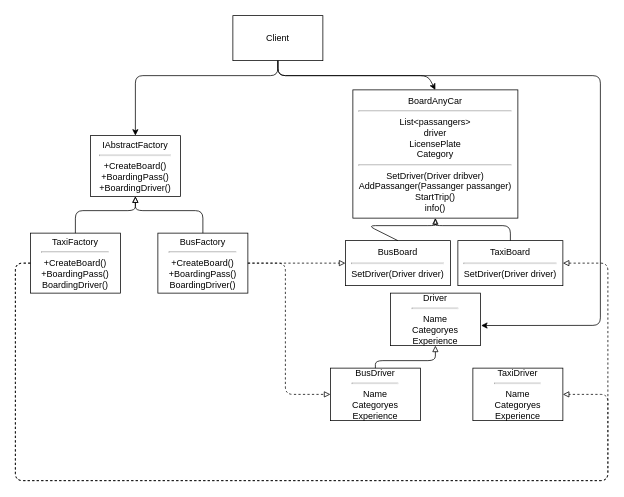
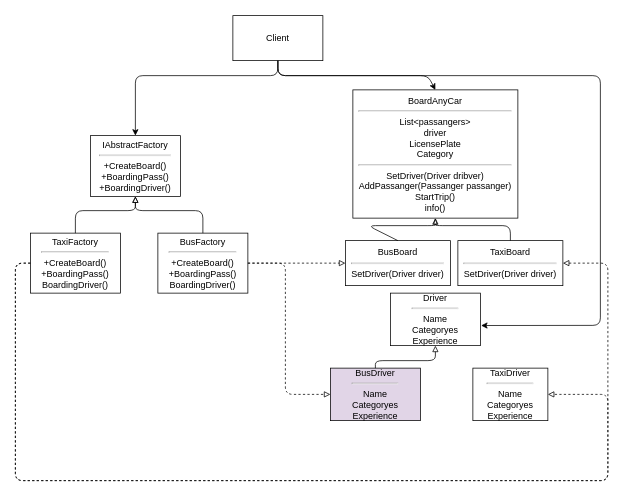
node "BusDriver Name Categoryes Experience": fillcolor #ffffff -> #e1d5e7
node "TaxiDriver Name Categoryes Experience": size 90x53 -> 75x53
